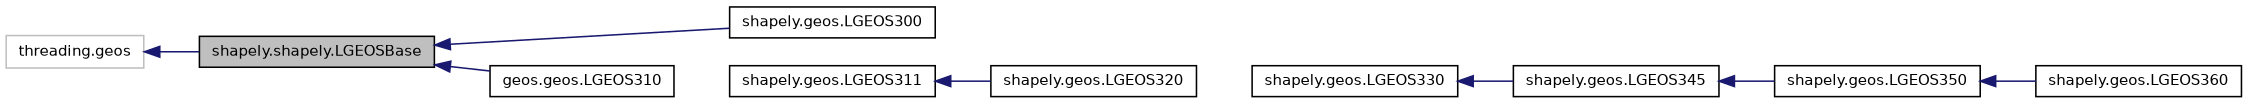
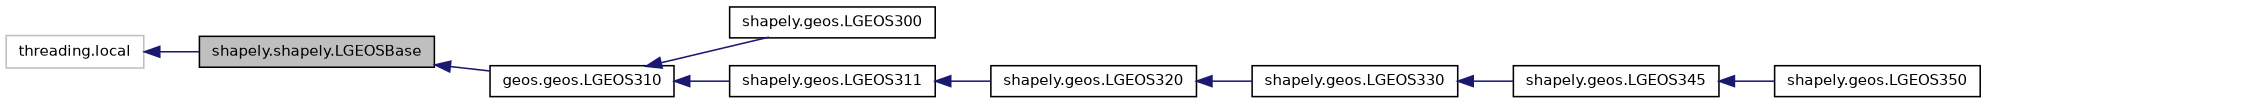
edge "shapely.geos.LGEOS300" -> "shapely.shapely.LGEOSBase": now "shapely.geos.LGEOS300" -> "geos.geos.LGEOS310"
node "threading.geos": label "threading.geos" -> "threading.local"
edge "shapely.geos.LGEOS311" -> "geos.geos.LGEOS310": added
edge "shapely.geos.LGEOS330" -> "shapely.geos.LGEOS320": added
node "shapely.geos.LGEOS360": removed
